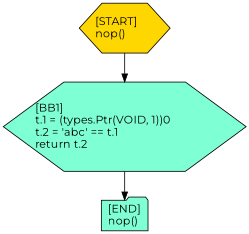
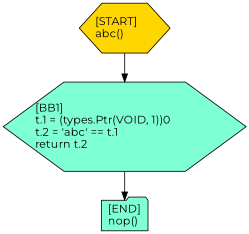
node "[START] nop()": label "[START] nop()" -> "[START] abc()"
